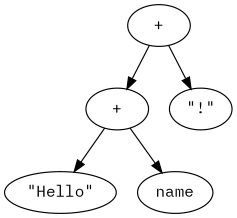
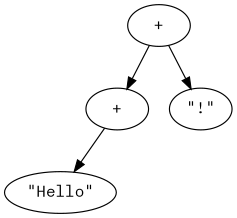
node "name": removed
